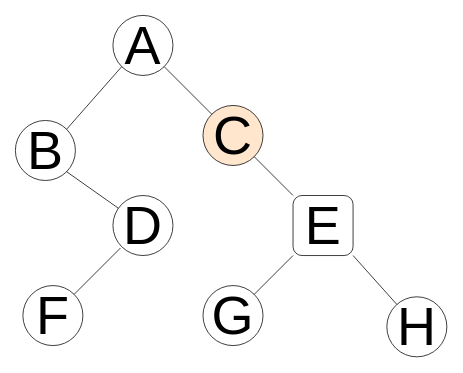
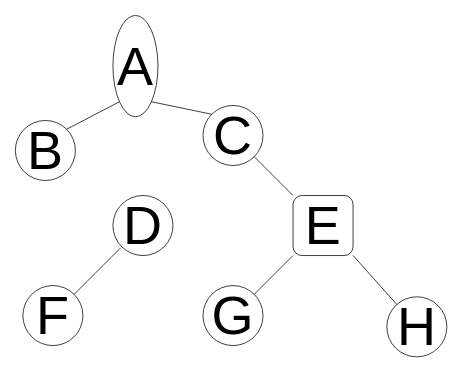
node "A": size 60x60 -> 45x101
node "C": fillcolor #ffe6cc -> #ffffff
edge "B" -- "D": removed
